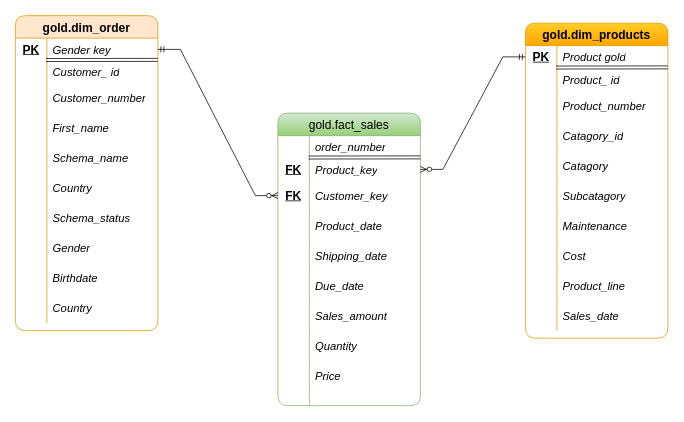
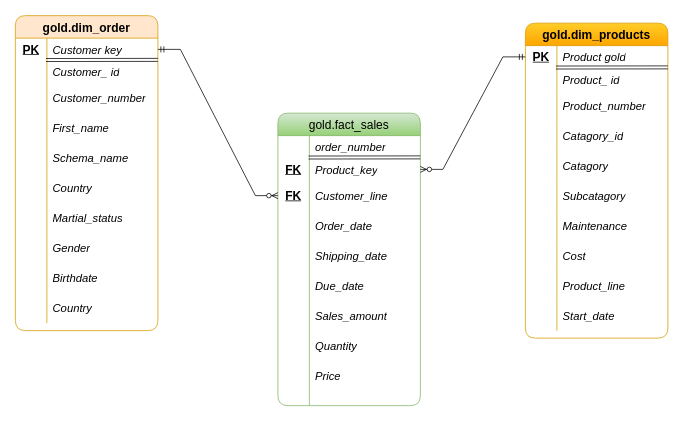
node "Gender key": label "Gender key" -> "Customer key"
node "Customer_key": label "Customer_key" -> "Customer_line"
node "Schema_status": label "Schema_status" -> "Martial_status"
node "Product_date": label "Product_date" -> "Order_date"
node "Sales_date": label "Sales_date" -> "Start_date"
